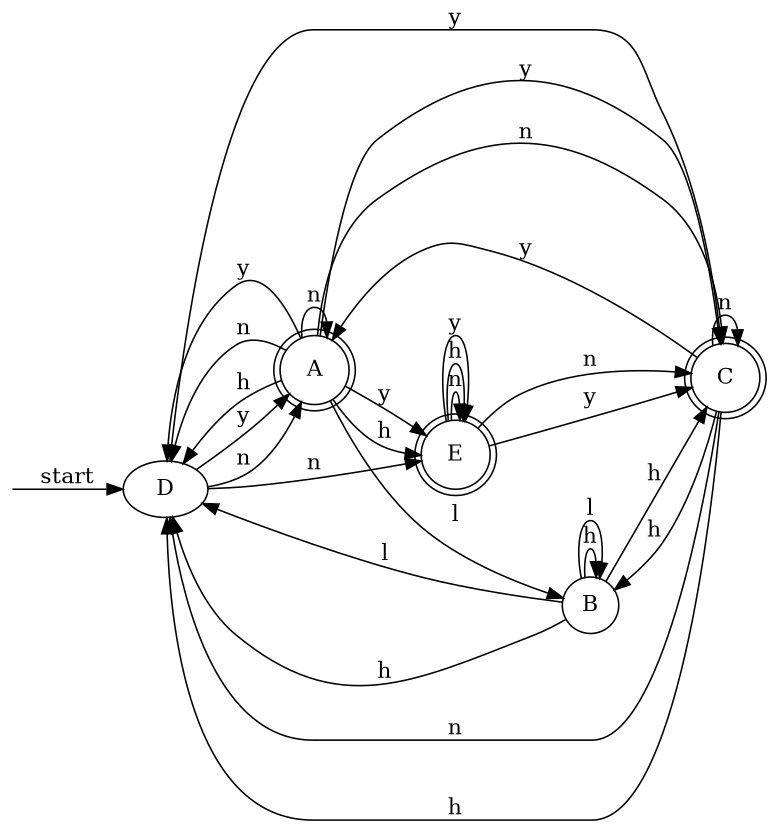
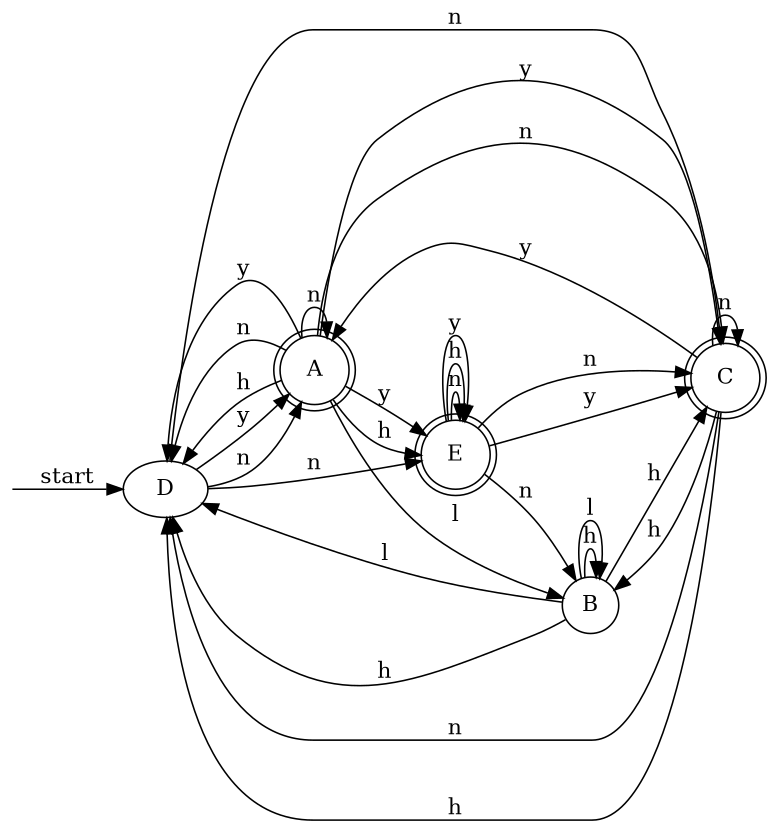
edge "D" -> "C": label "y" -> "n"
edge "E" -> "B": added, label "n"
